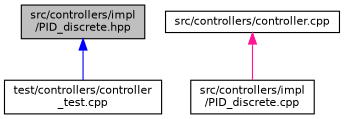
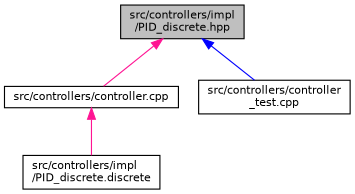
edge "src/controllers/controller.cpp" -> "src/controllers/impl /PID_discrete.hpp": added
node "test/controllers/controller _test.cpp": label "test/controllers/controller _test.cpp" -> "src/controllers/controller _test.cpp"
node "src/controllers/impl /PID_discrete.cpp": label "src/controllers/impl /PID_discrete.cpp" -> "src/controllers/impl /PID_discrete.discrete"
